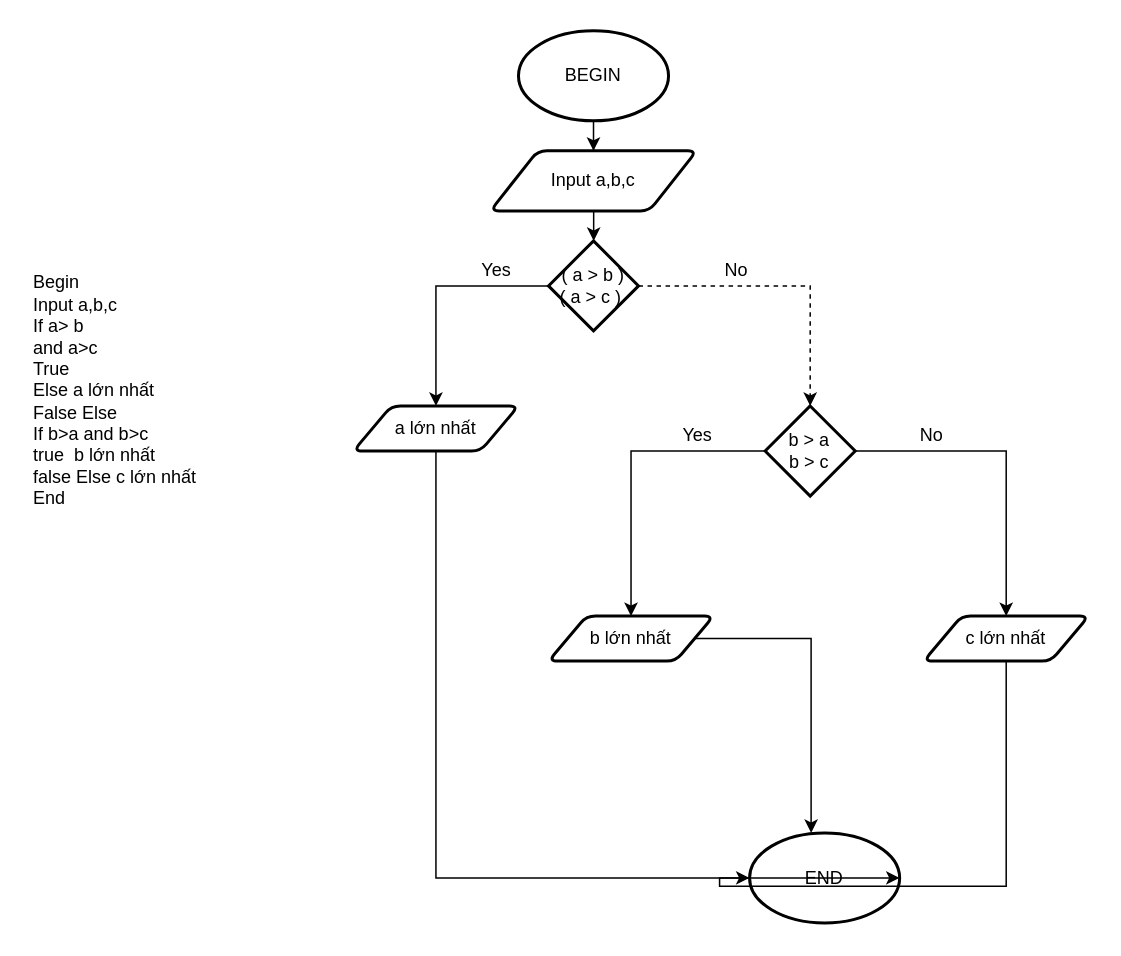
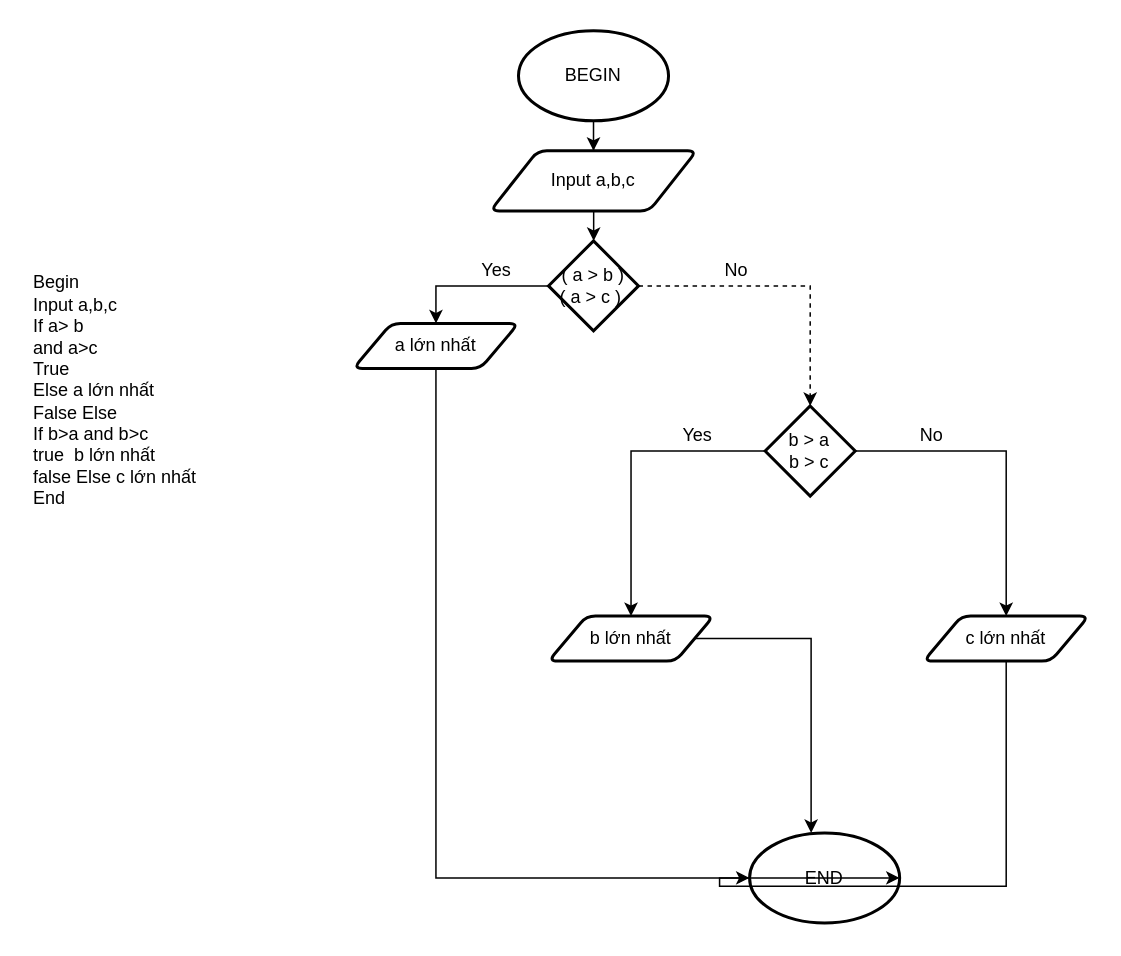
node "a lớn nhất": moved (436, 428) -> (436, 346)
